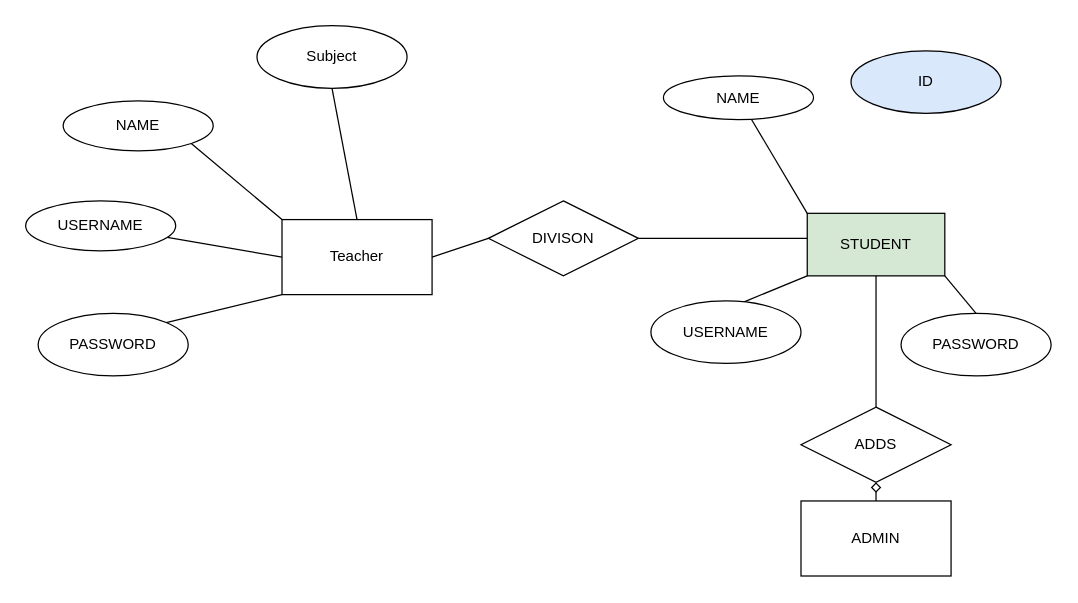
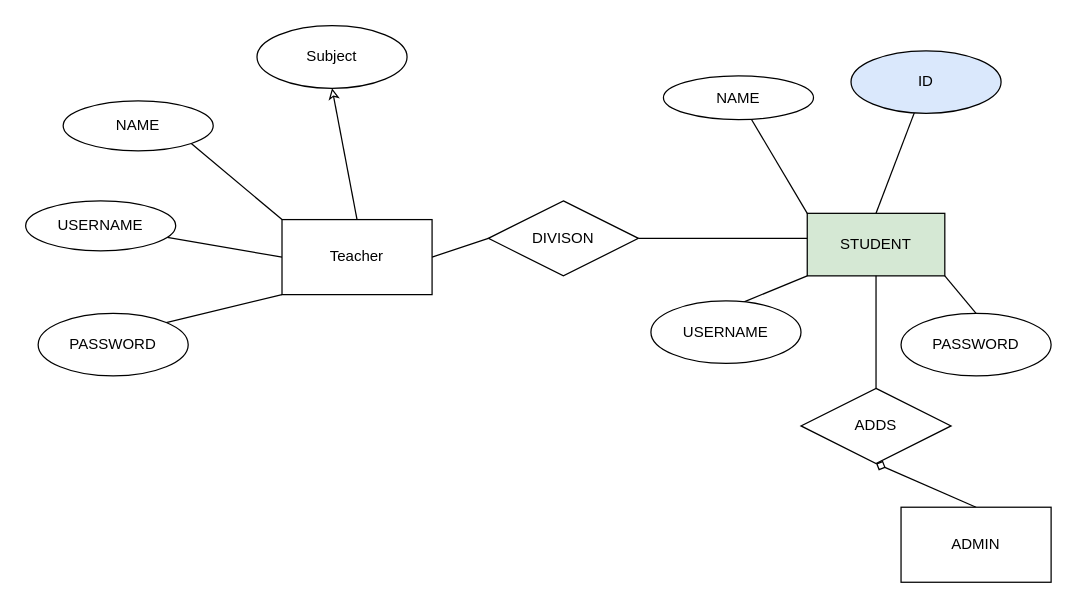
edge "Subject" -- "Teacher": arrowhead none -> classic
edge "ID" -- "STUDENT": added
node "ADDS": moved (876, 444) -> (876, 426)
node "ADMIN": moved (876, 538) -> (976, 544)
